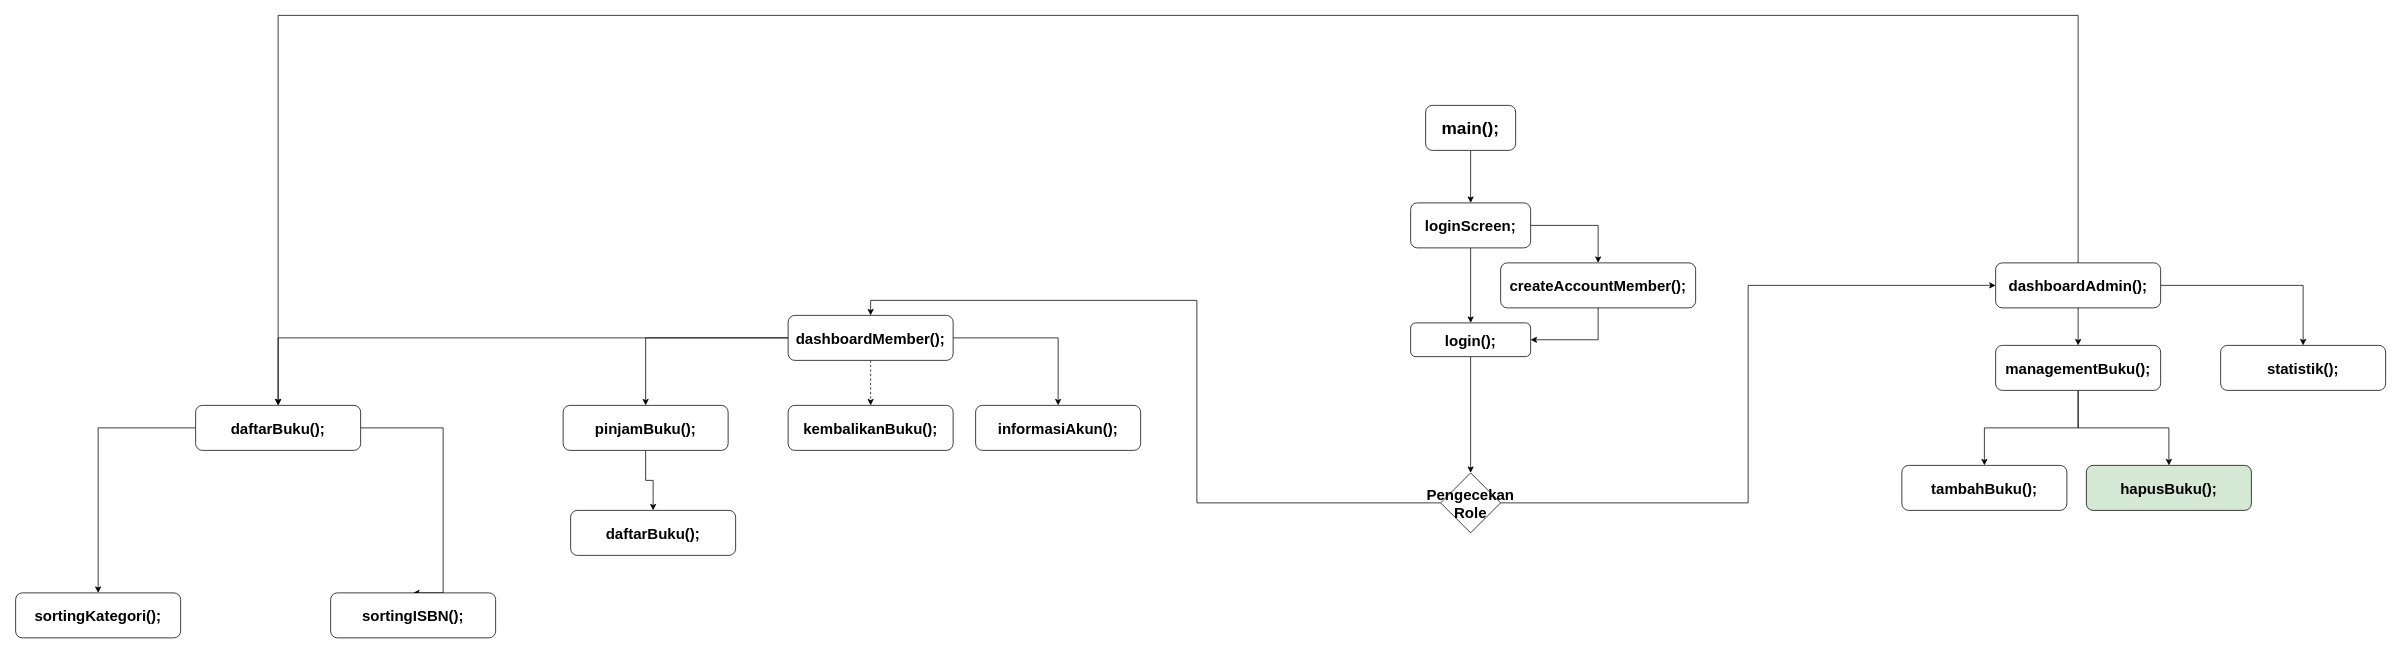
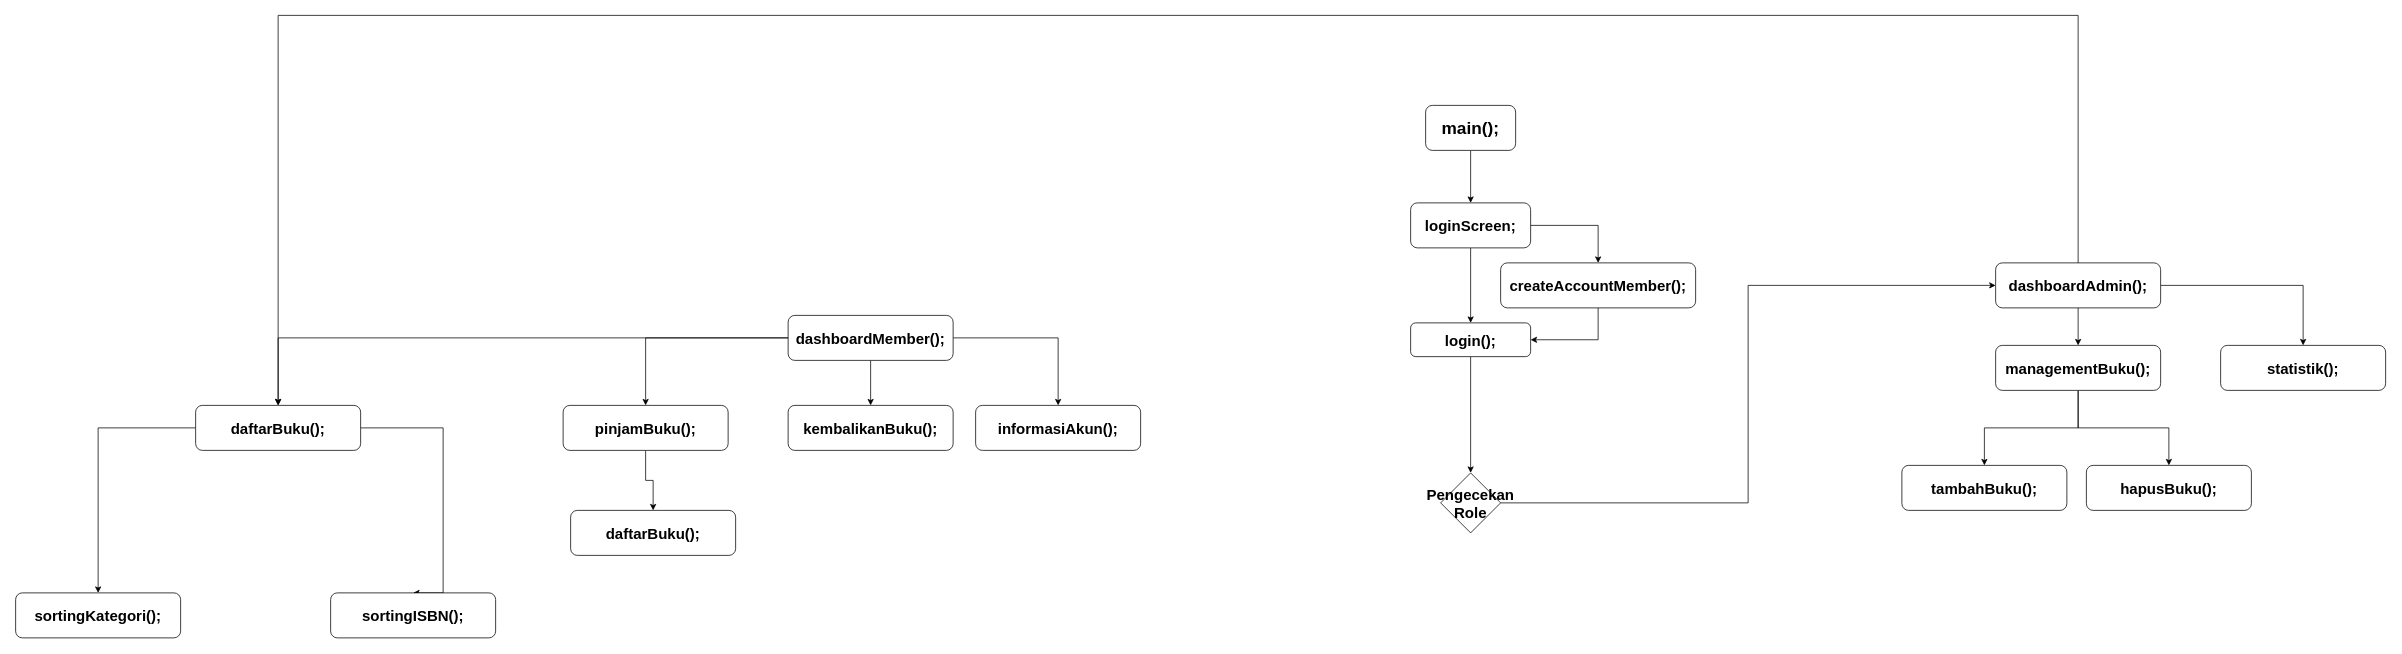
edge "Pengecekan Role" -> "dashboardMember();": removed
edge "dashboardMember();" -> "kembalikanBuku();": style dashed -> solid
node "hapusBuku();": fillcolor #d5e8d4 -> #ffffff
